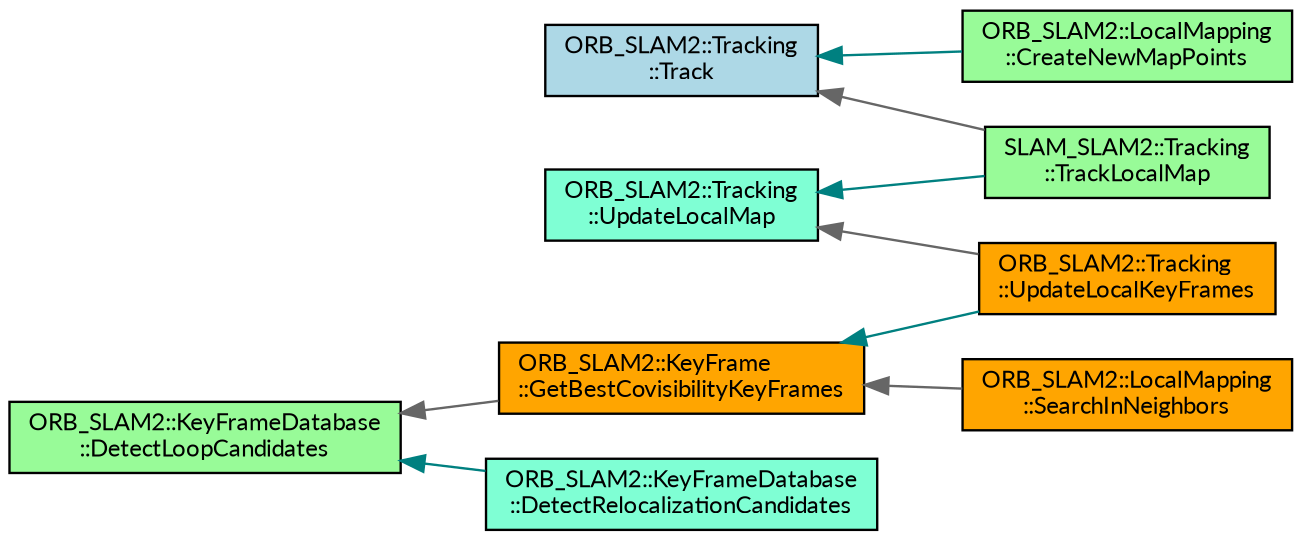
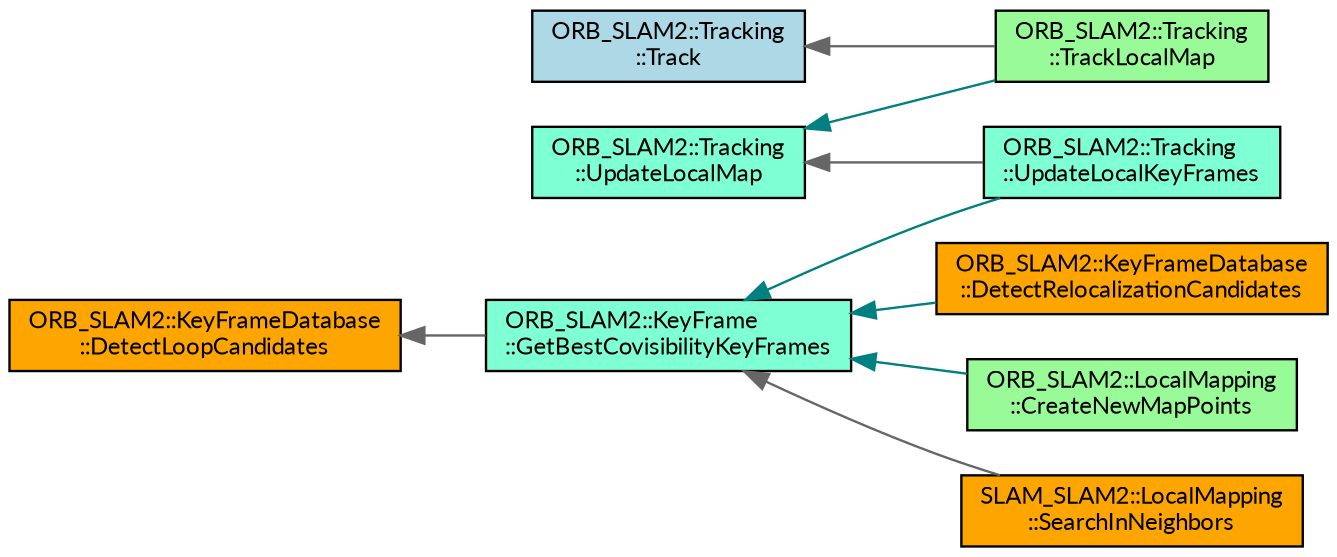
edge "ORB_SLAM2::LocalMapping ::CreateNewMapPoints" -> "ORB_SLAM2::Tracking ::Track": now "ORB_SLAM2::LocalMapping ::CreateNewMapPoints" -> "ORB_SLAM2::KeyFrame ::GetBestCovisibilityKeyFrames"
node "SLAM_SLAM2::Tracking ::TrackLocalMap": label "SLAM_SLAM2::Tracking ::TrackLocalMap" -> "ORB_SLAM2::Tracking ::TrackLocalMap"
node "ORB_SLAM2::Tracking ::UpdateLocalKeyFrames": fillcolor orange -> aquamarine
node "ORB_SLAM2::KeyFrame ::GetBestCovisibilityKeyFrames": fillcolor orange -> aquamarine
node "ORB_SLAM2::LocalMapping ::SearchInNeighbors": label "ORB_SLAM2::LocalMapping ::SearchInNeighbors" -> "SLAM_SLAM2::LocalMapping ::SearchInNeighbors"
node "ORB_SLAM2::KeyFrameDatabase ::DetectLoopCandidates": fillcolor palegreen -> orange
edge "ORB_SLAM2::KeyFrameDatabase ::DetectRelocalizationCandidates" -> "ORB_SLAM2::KeyFrameDatabase ::DetectLoopCandidates": now "ORB_SLAM2::KeyFrameDatabase ::DetectRelocalizationCandidates" -> "ORB_SLAM2::KeyFrame ::GetBestCovisibilityKeyFrames"
node "ORB_SLAM2::KeyFrameDatabase ::DetectRelocalizationCandidates": fillcolor aquamarine -> orange
